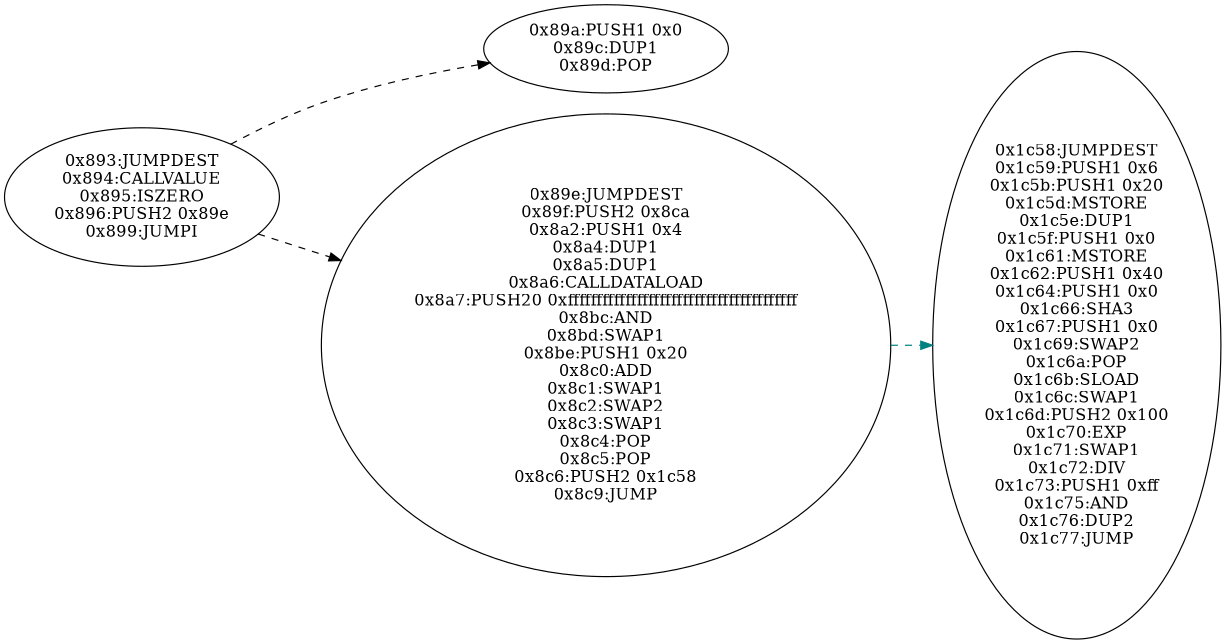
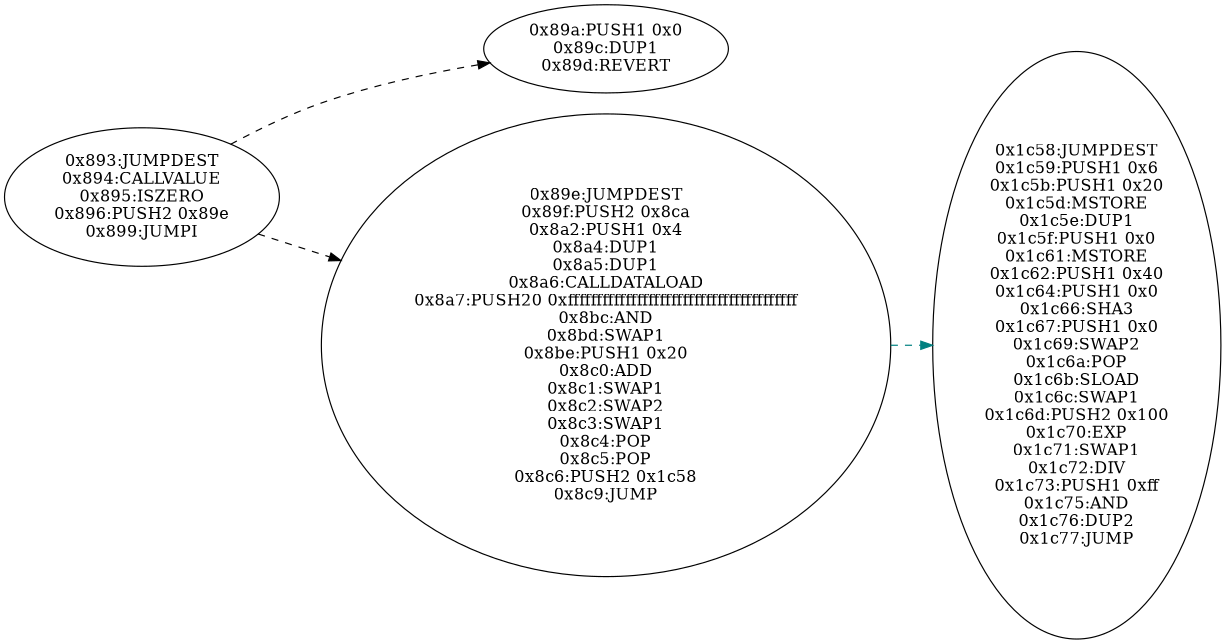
node "0x89a:PUSH1 0x0 0x89c:DUP1 0x89d:POP": label "0x89a:PUSH1 0x0 0x89c:DUP1 0x89d:POP" -> "0x89a:PUSH1 0x0 0x89c:DUP1 0x89d:REVERT"
